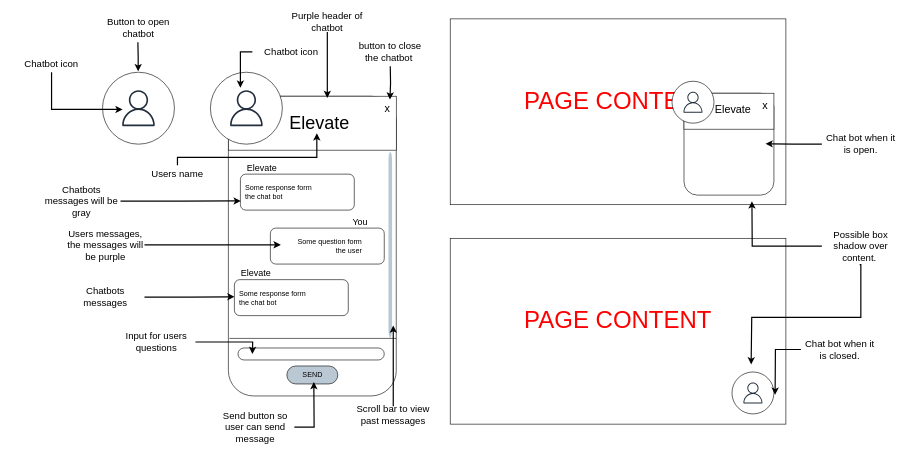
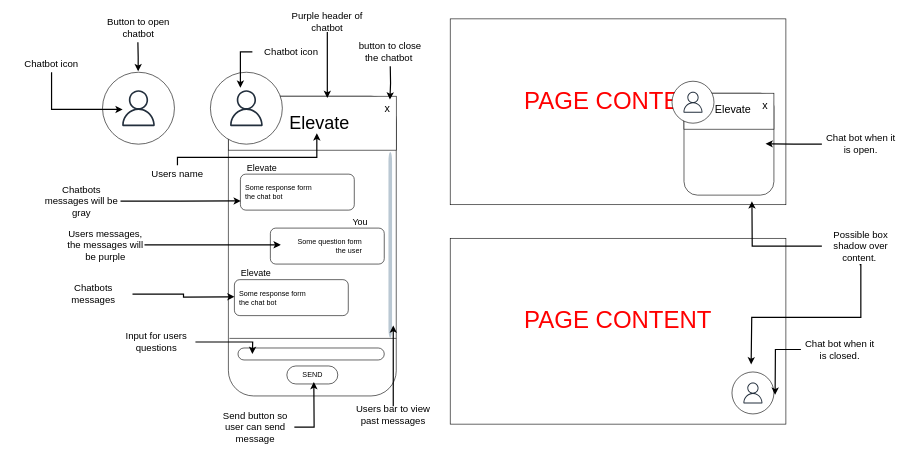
node "Chatbots messages": moved (105, 297) -> (93, 294)
node "SEND": fillcolor #bac8d3 -> #ffffff
node "Scroll bar to view past messages": label "Scroll bar to view past messages" -> "Users bar to view past messages"
